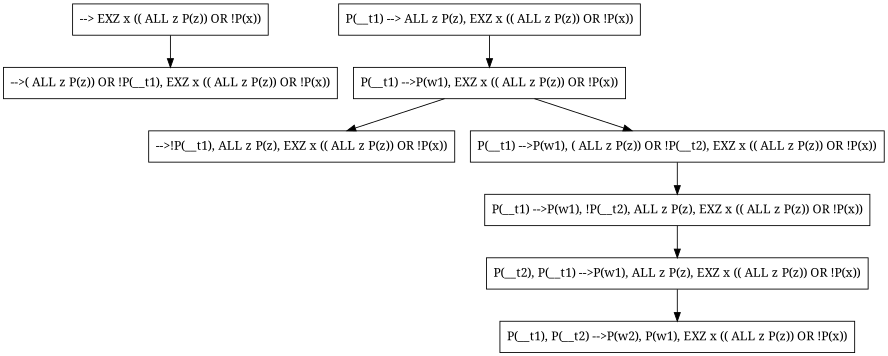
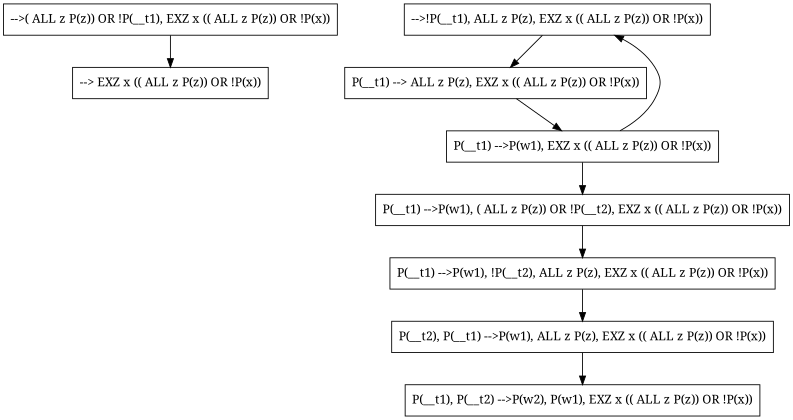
edge "--> EXZ x (( ALL z P(z)) OR !P(x))" -> "-->( ALL z P(z)) OR !P(__t1), EXZ x (( ALL z P(z)) OR !P(x))": reversed
edge "-->!P(__t1), ALL z P(z), EXZ x (( ALL z P(z)) OR !P(x))" -> "P(__t1) --> ALL z P(z), EXZ x (( ALL z P(z)) OR !P(x))": added
